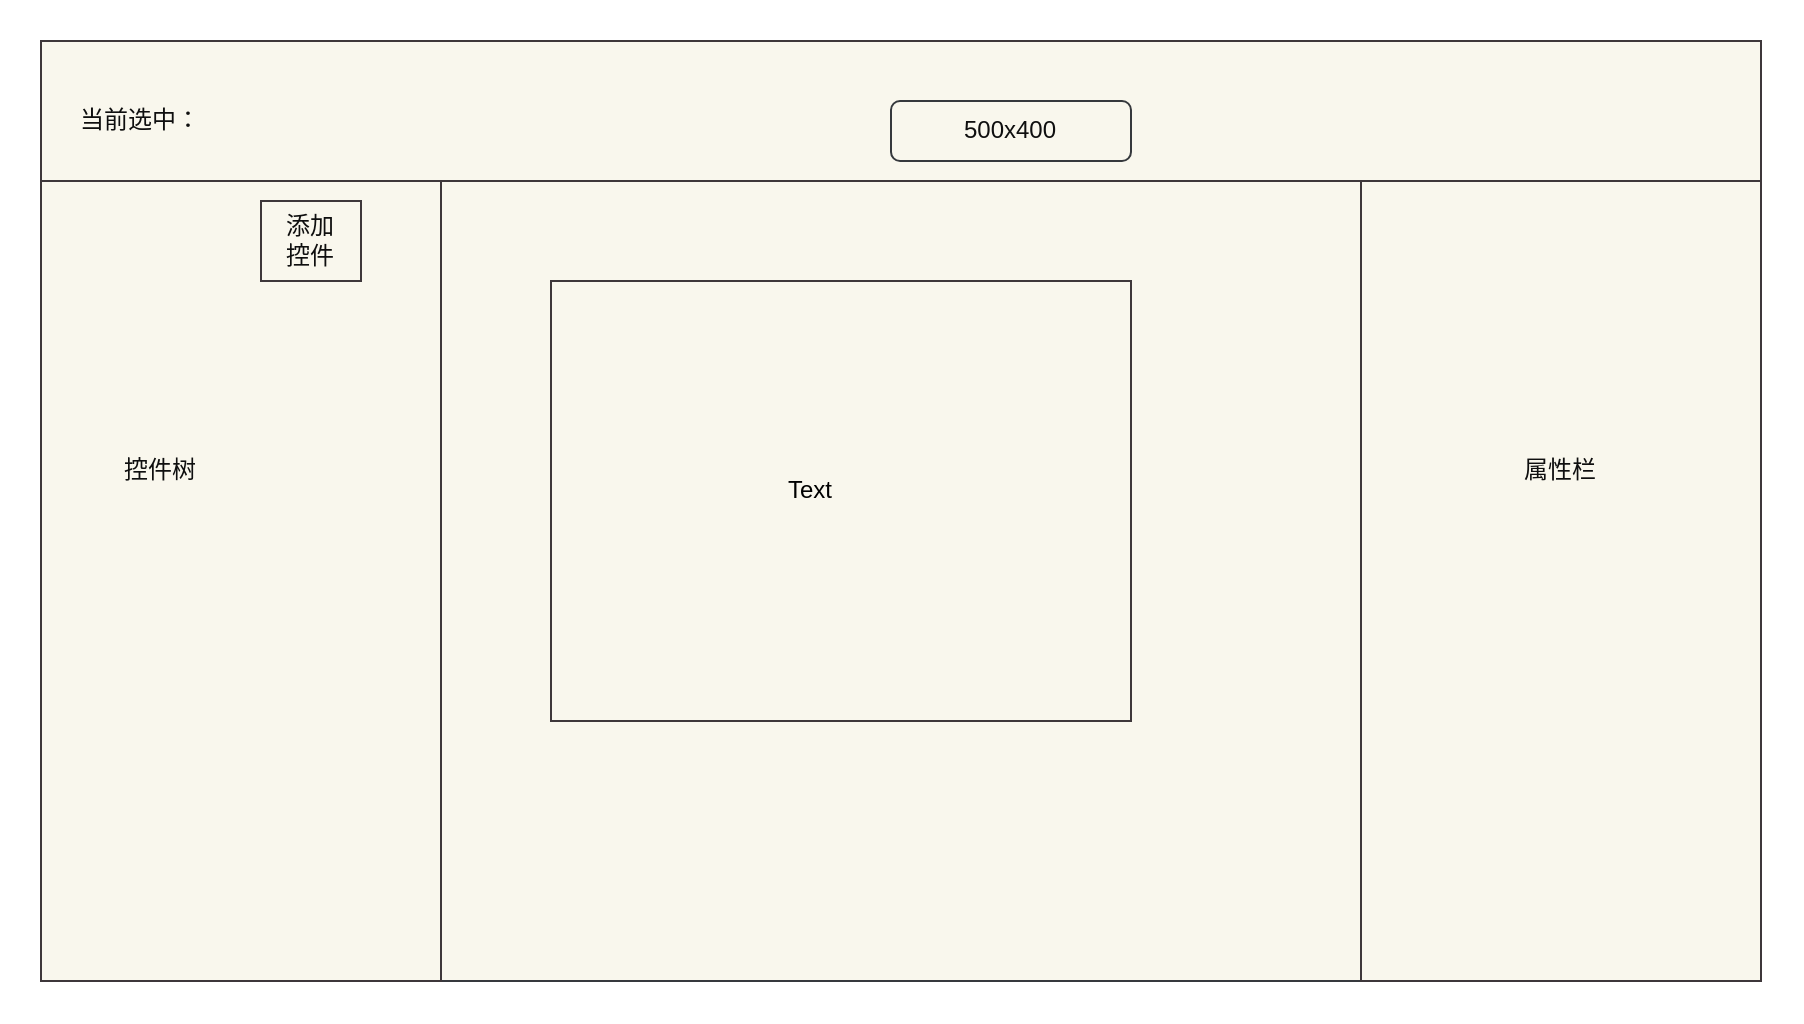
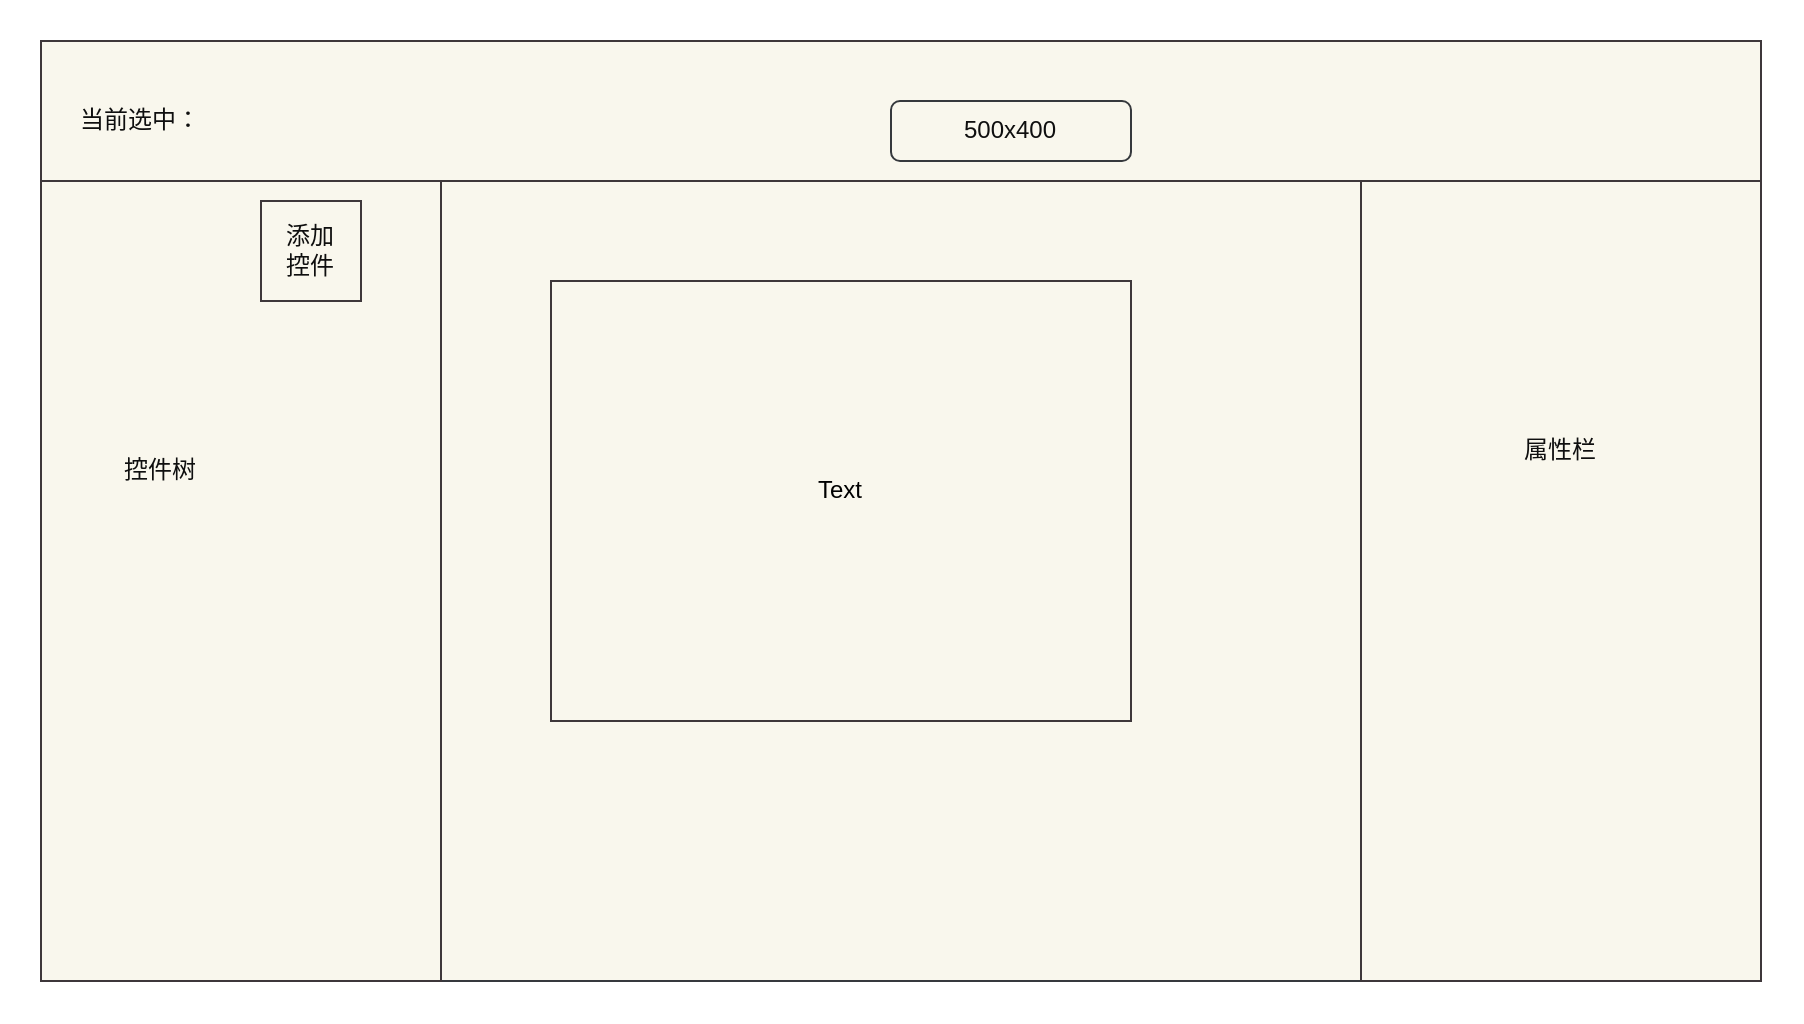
node "添加 控件": size 100x80 -> 100x100
node "属性栏": moved (1561, 471) -> (1561, 451)
node "Text": moved (811, 491) -> (841, 491)
